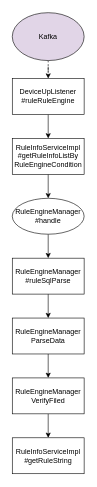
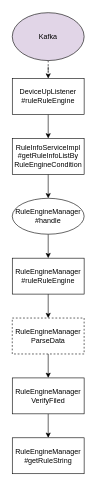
node "RuleEngineManager #ruleSqlParse": label "RuleEngineManager #ruleSqlParse" -> "RuleEngineManager #ruleRuleEngine"
node "RuleEngineManager ParseData": style solid -> dashed
node "RuleInfoServiceImpl #getRuleString": label "RuleInfoServiceImpl #getRuleString" -> "RuleEngineManager #getRuleString"
